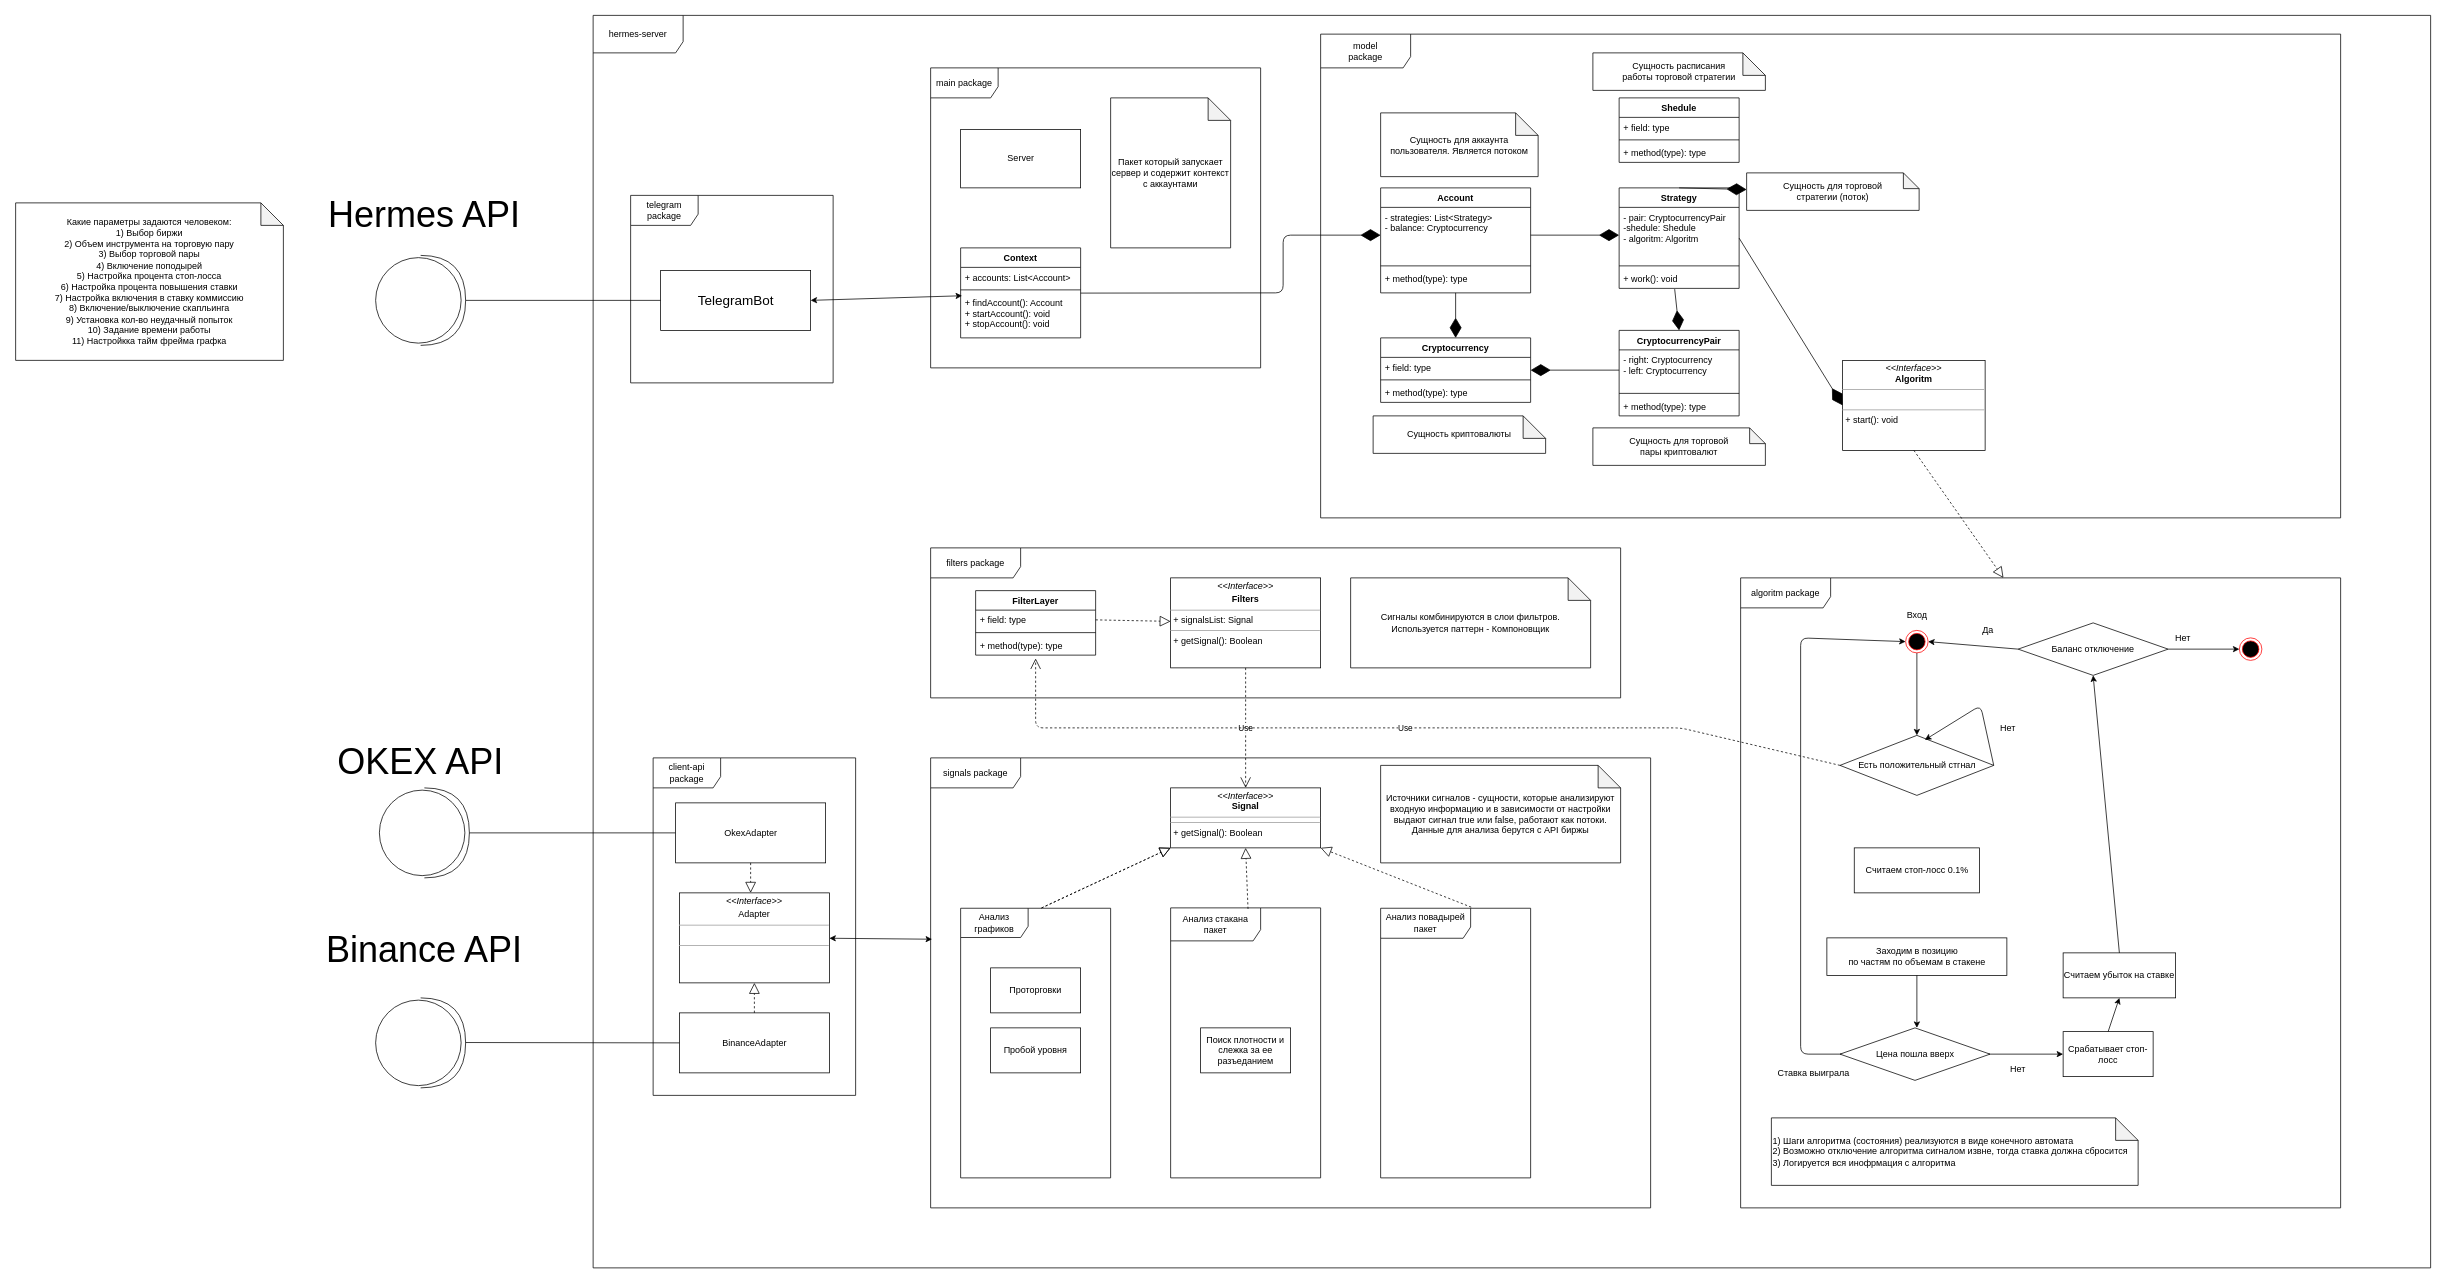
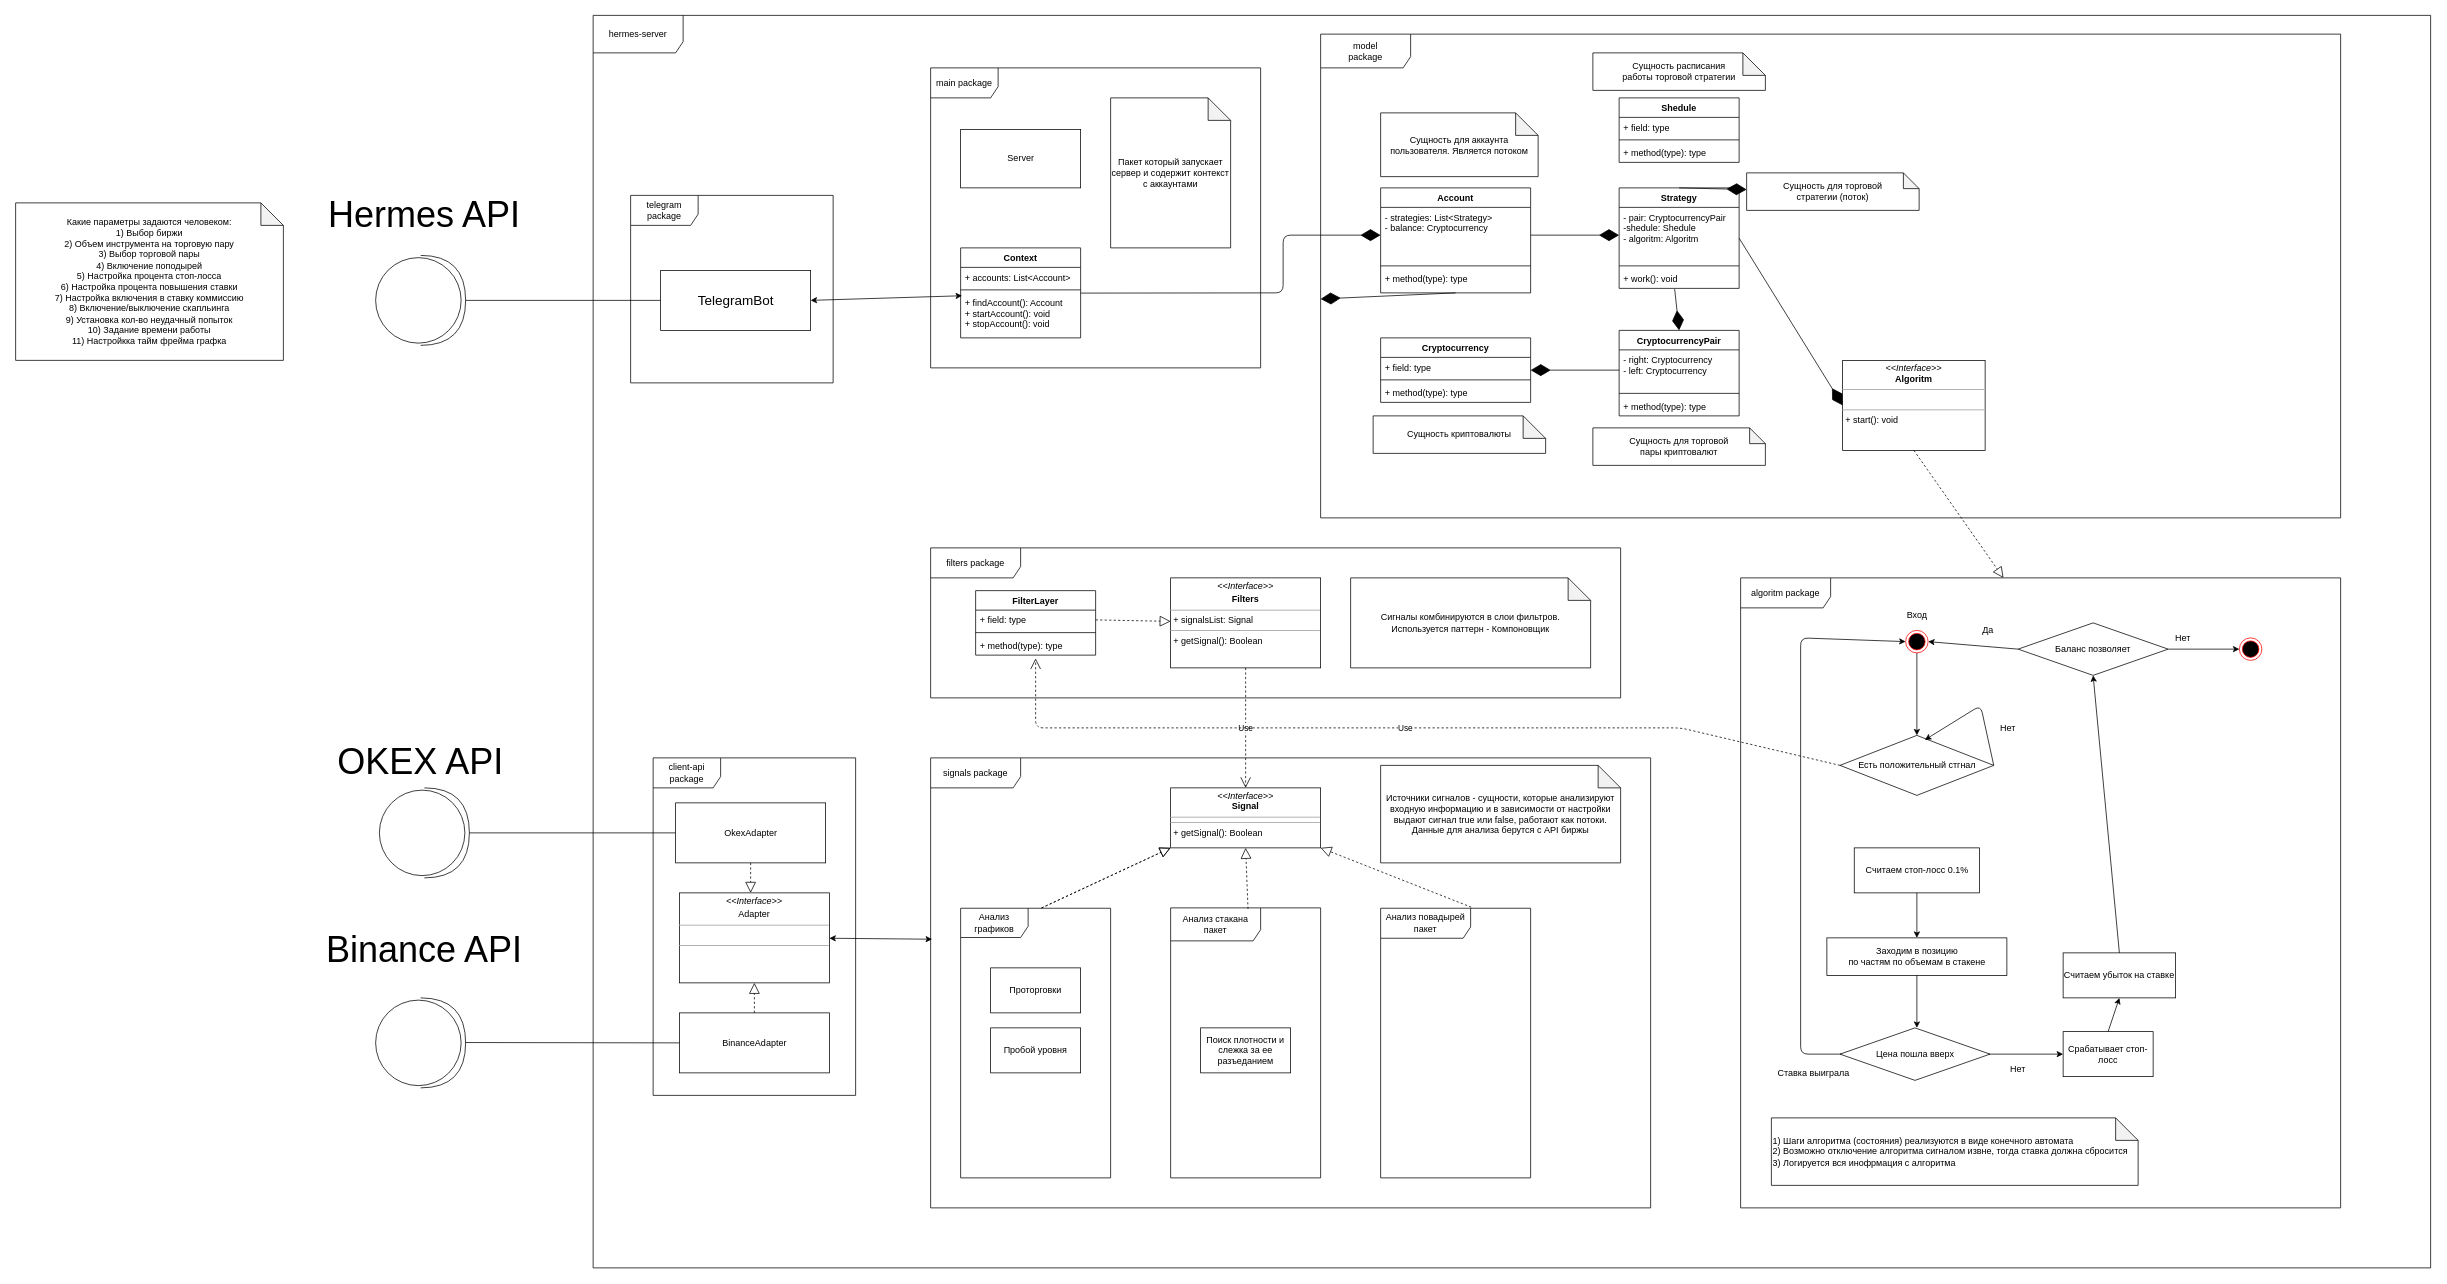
edge "Account" -> "Cryptocurrency": now "Account" -> "model package"
node "Баланс отключение": label "Баланс отключение" -> "Баланс позволяет"
edge "Считаем стоп-лосс 0.1%" -> "Заходим в позицию по частям по объемам в стакене": added
